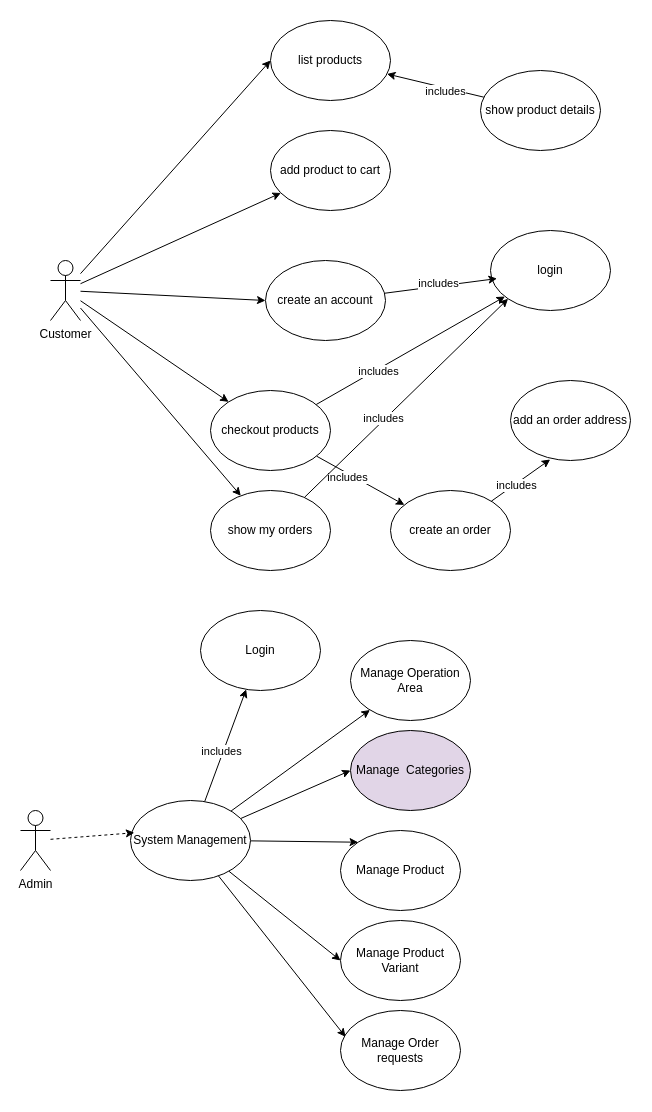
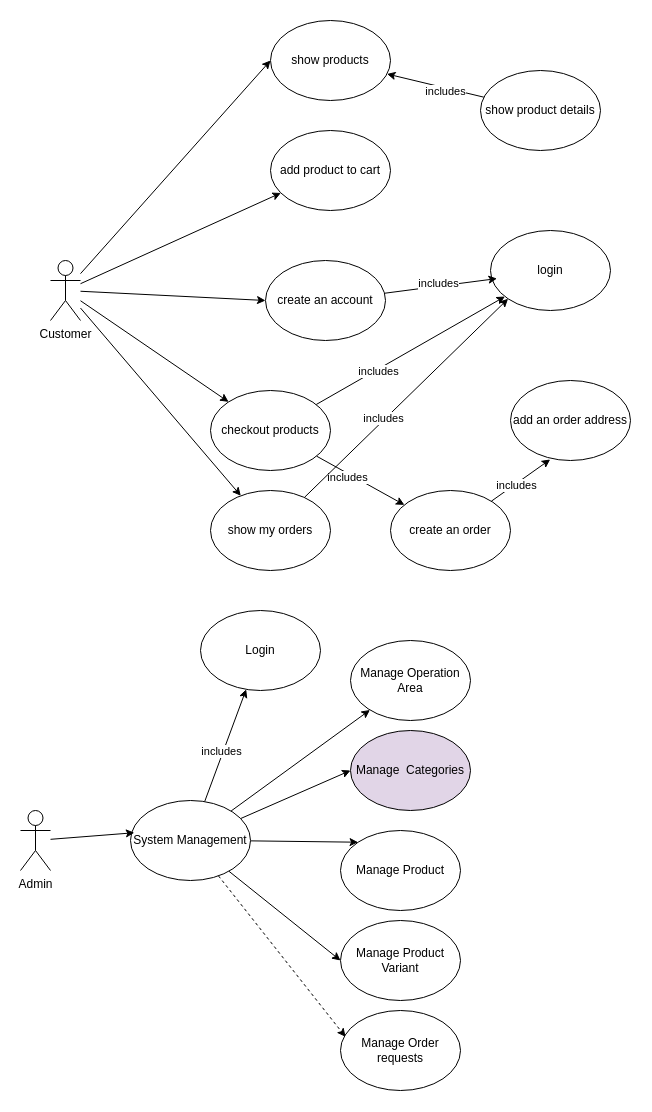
node "list products": label "list products" -> "show products"
edge "Admin" -> "System Management": style dashed -> solid
edge "System Management" -> "Manage Order requests": style solid -> dashed
